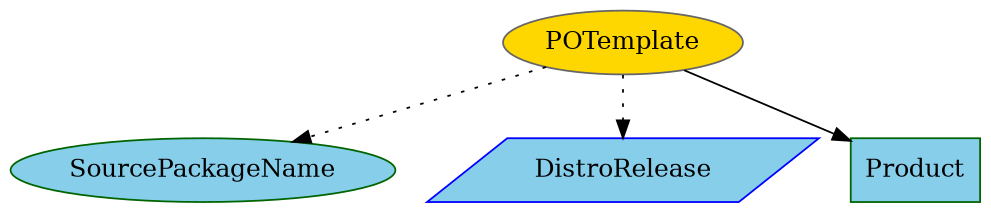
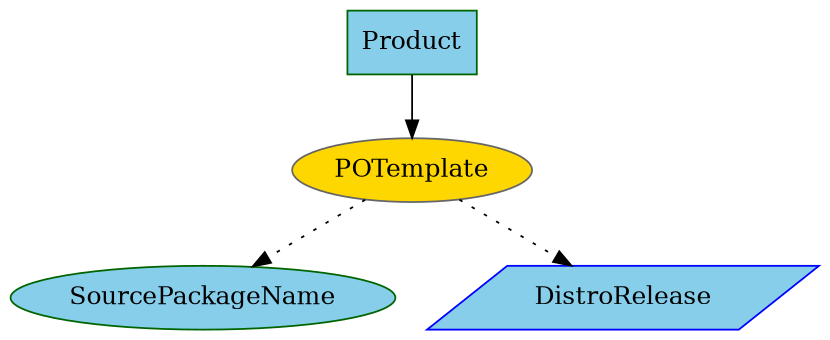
edge "POTemplate" -> "Product": reversed
